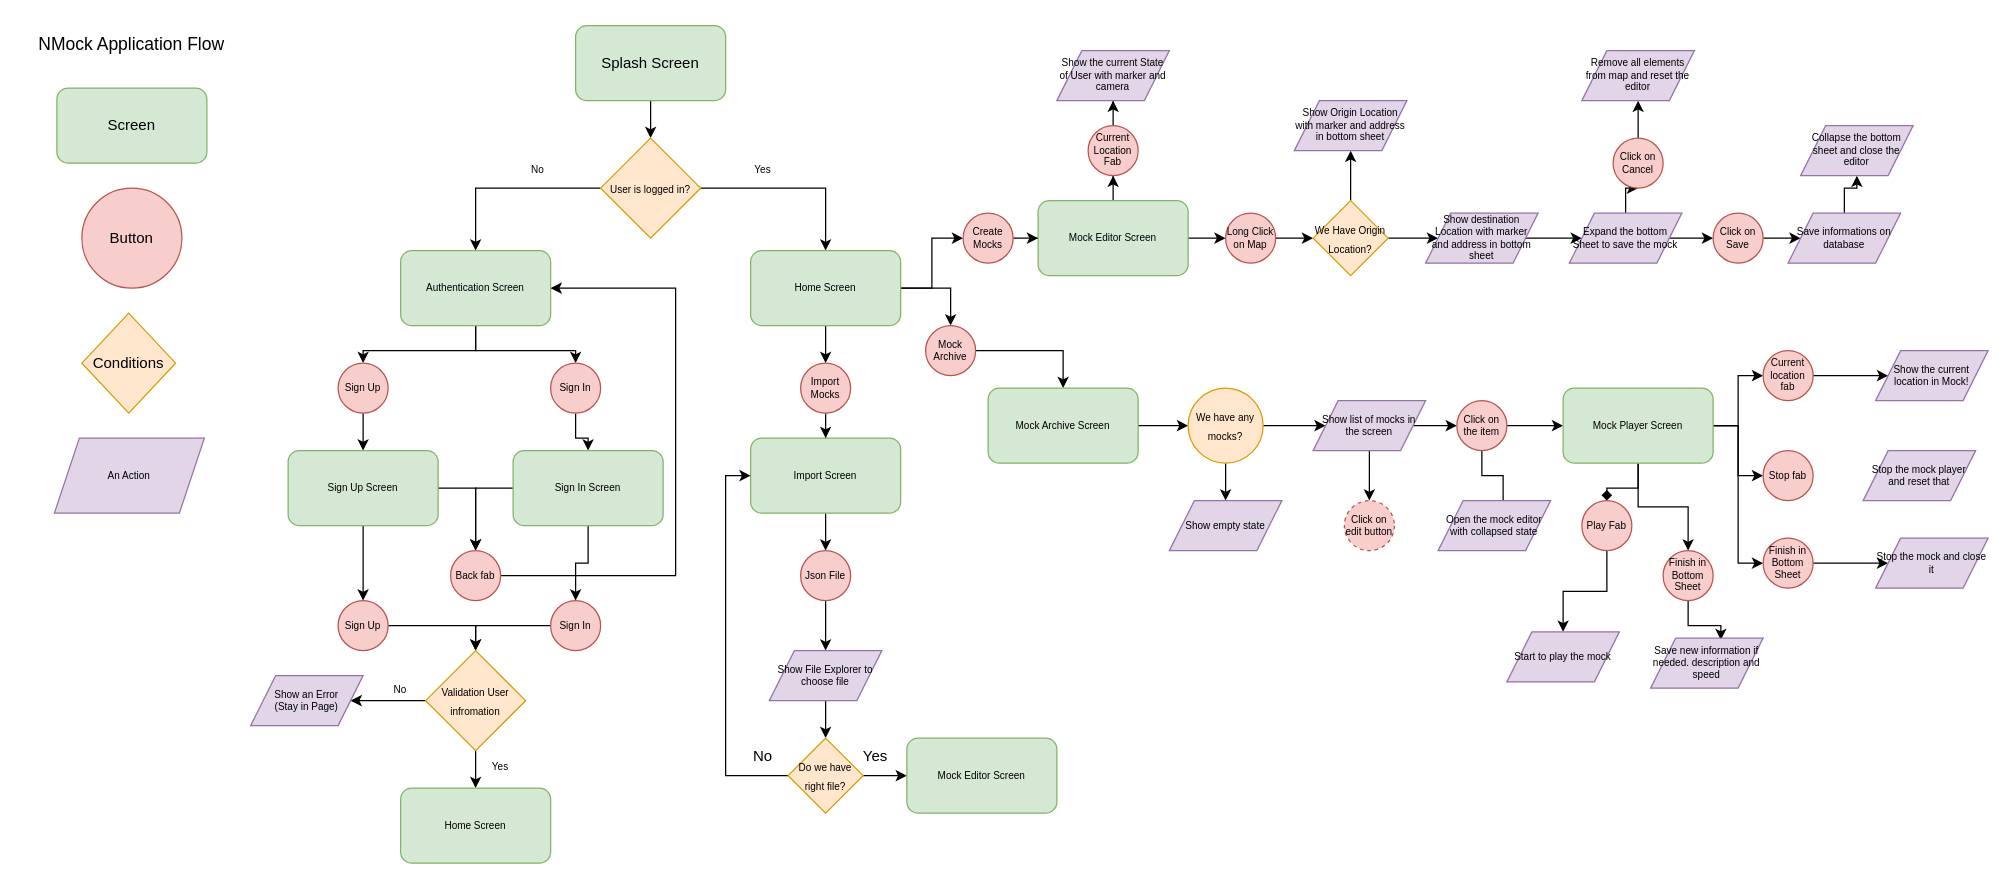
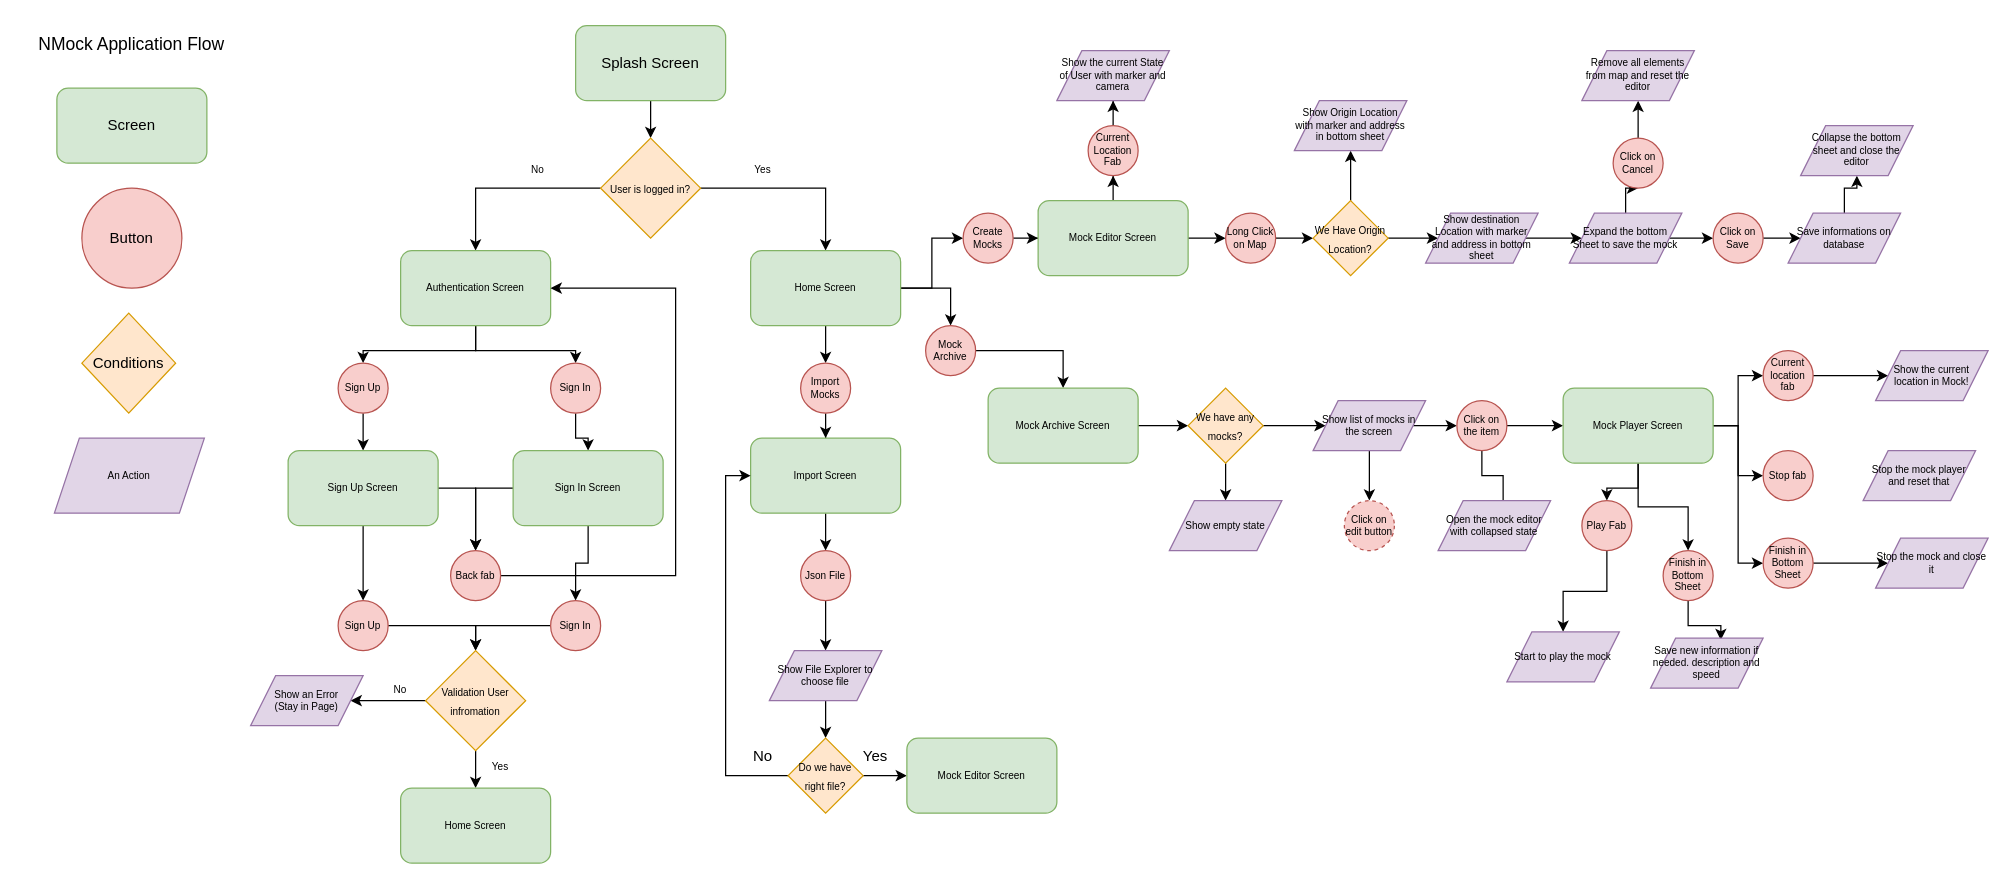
node "We have any mocks?": shape ellipse -> diamond
edge "Mock Player Screen" -> "Play Fab": arrowhead diamond -> classic
